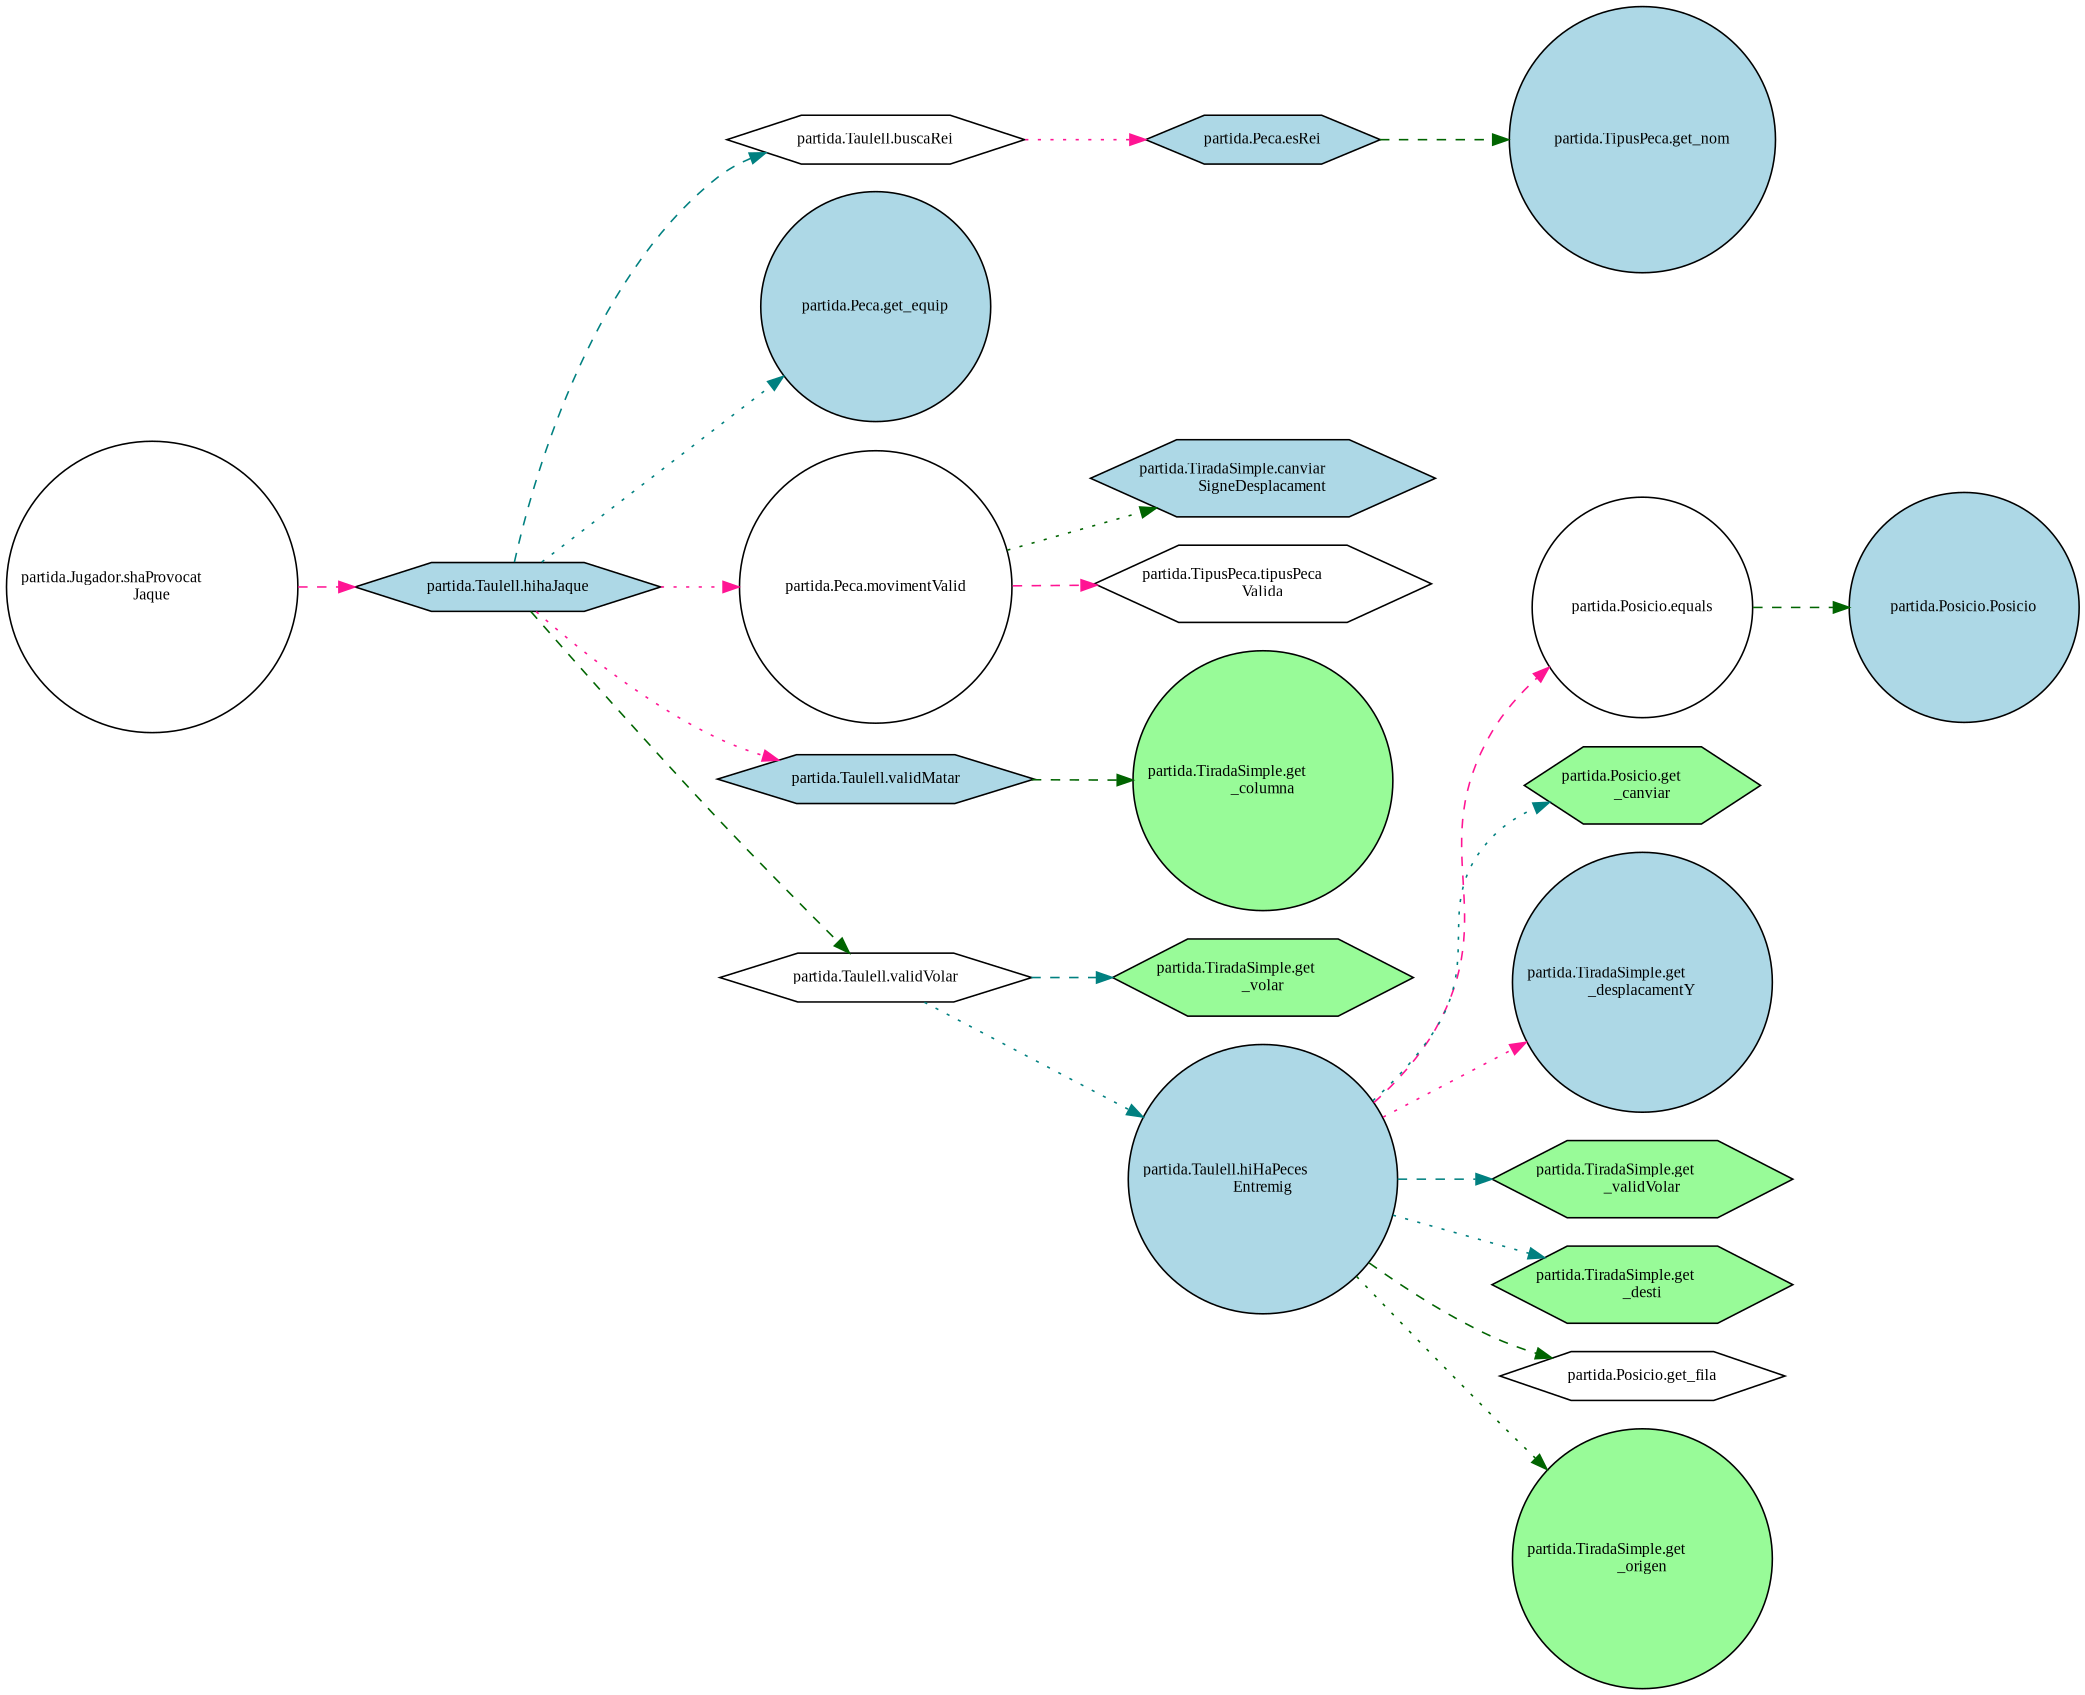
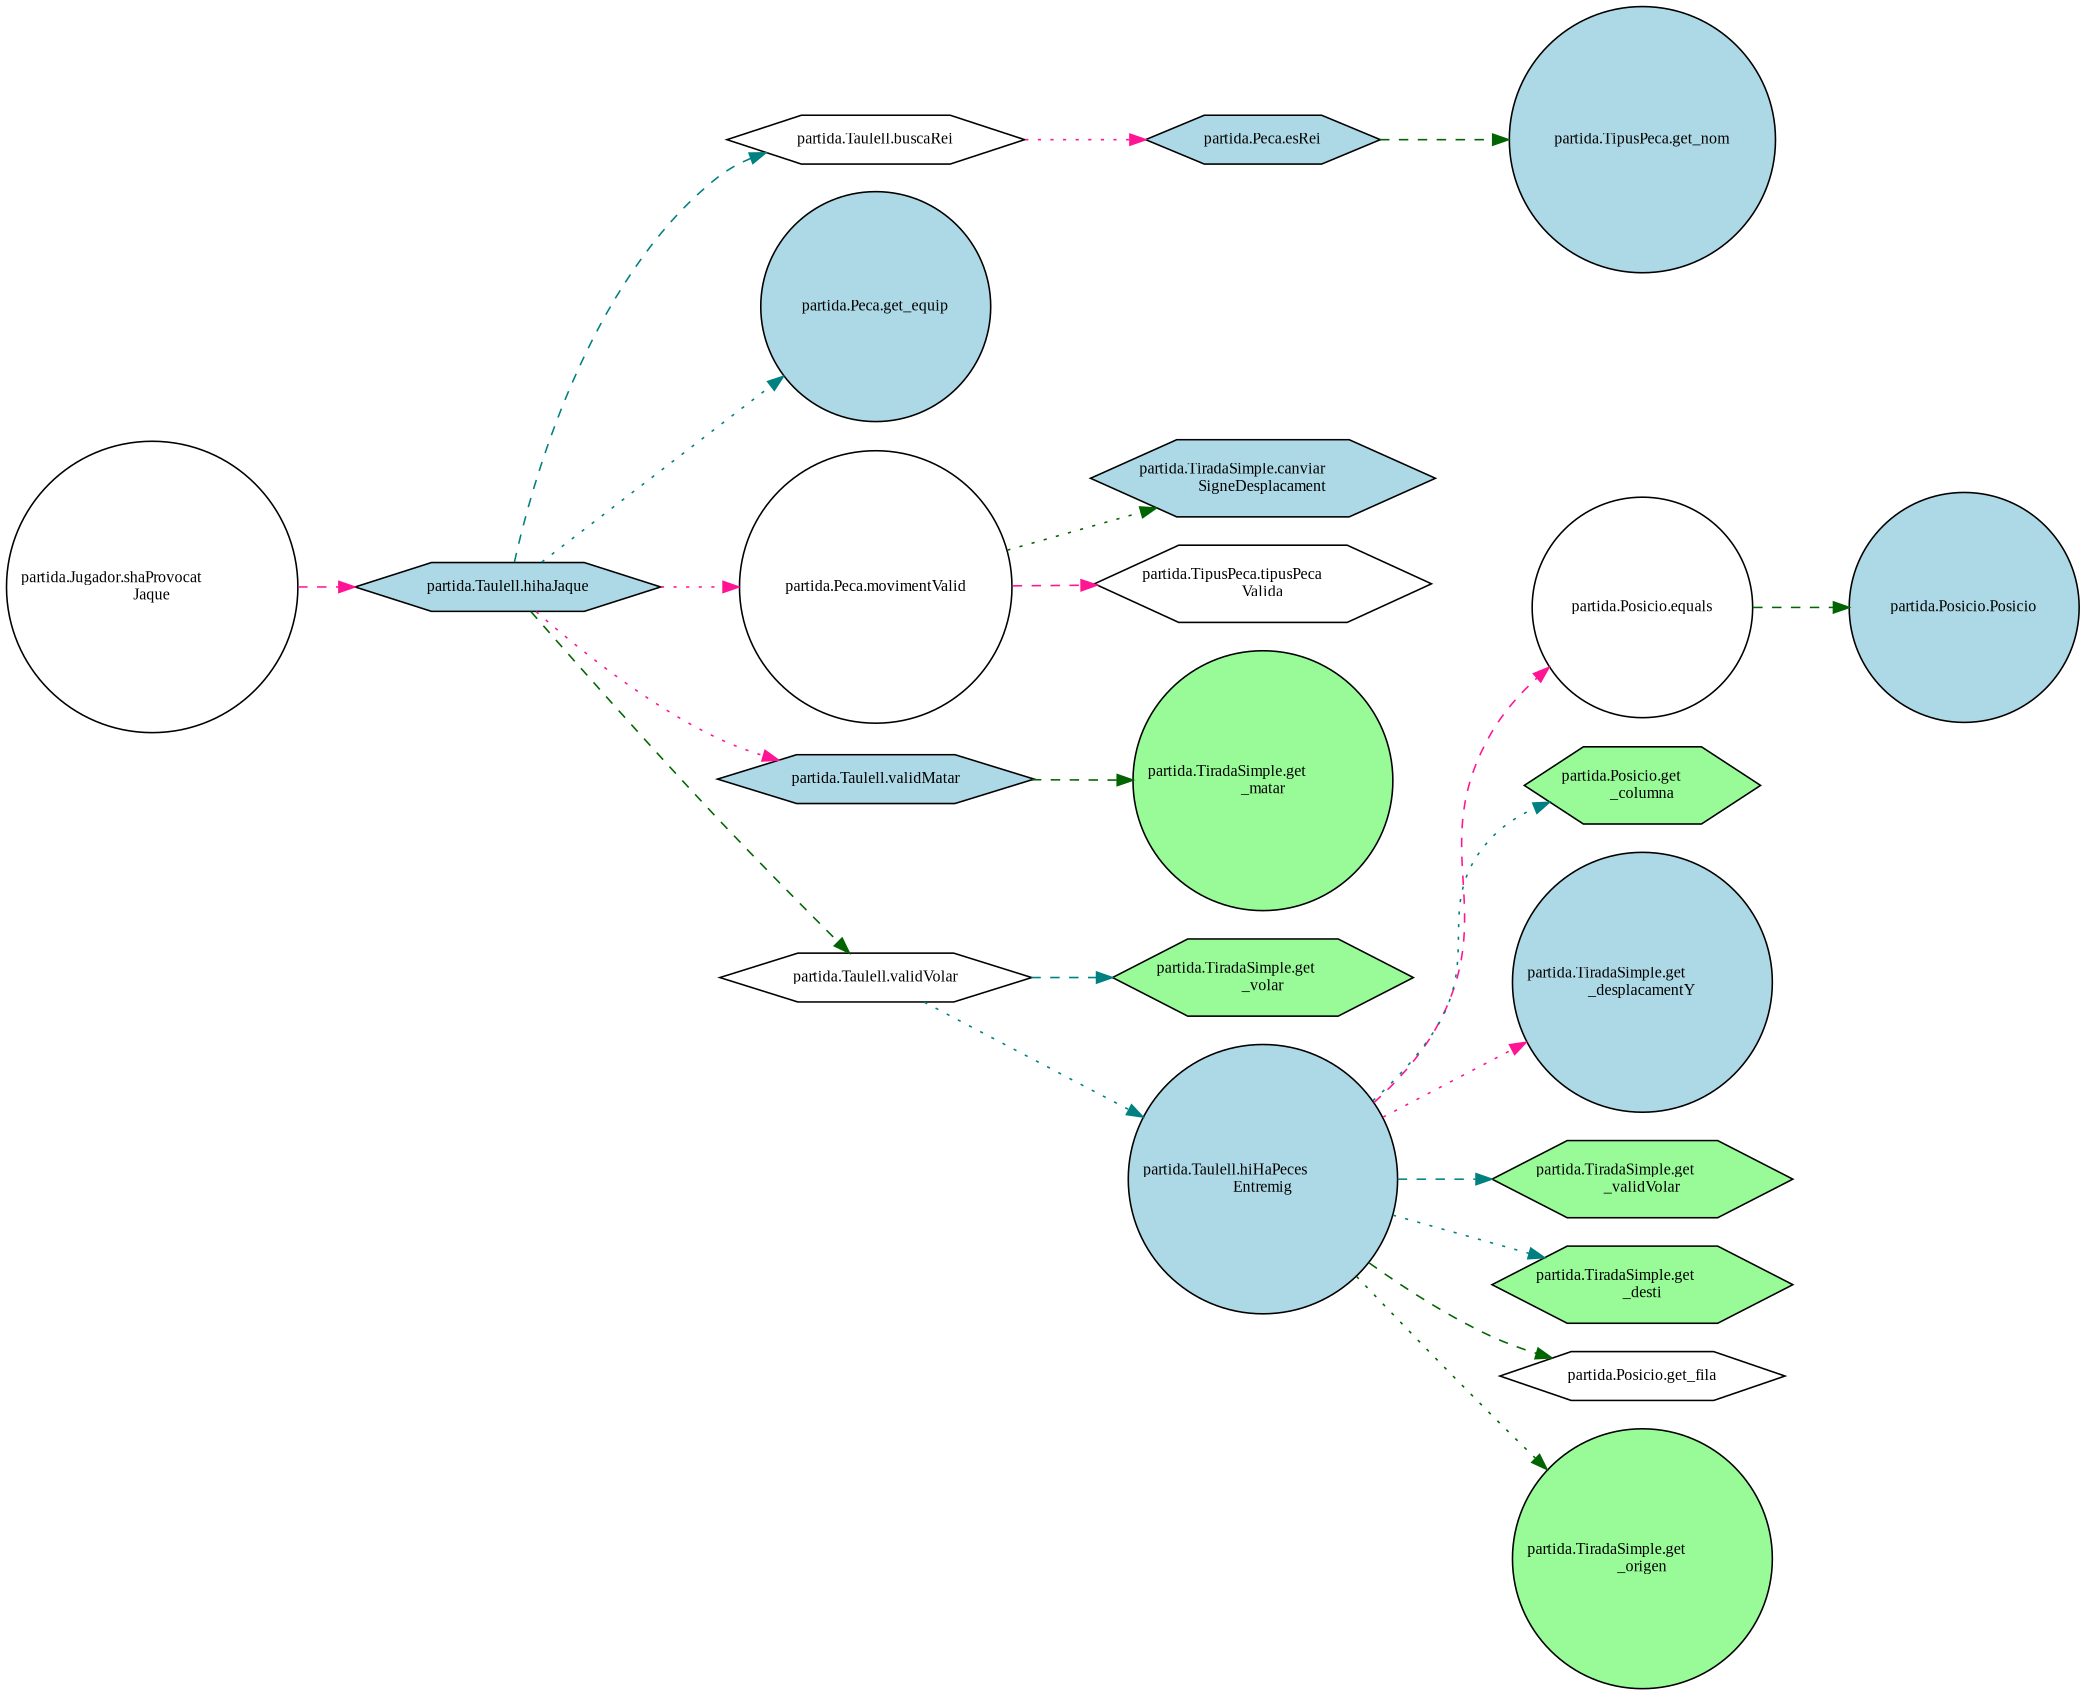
node "partida.TiradaSimple.get _columna": label "partida.TiradaSimple.get _columna" -> "partida.TiradaSimple.get _matar"
node "partida.Posicio.get _canviar": label "partida.Posicio.get _canviar" -> "partida.Posicio.get _columna"
